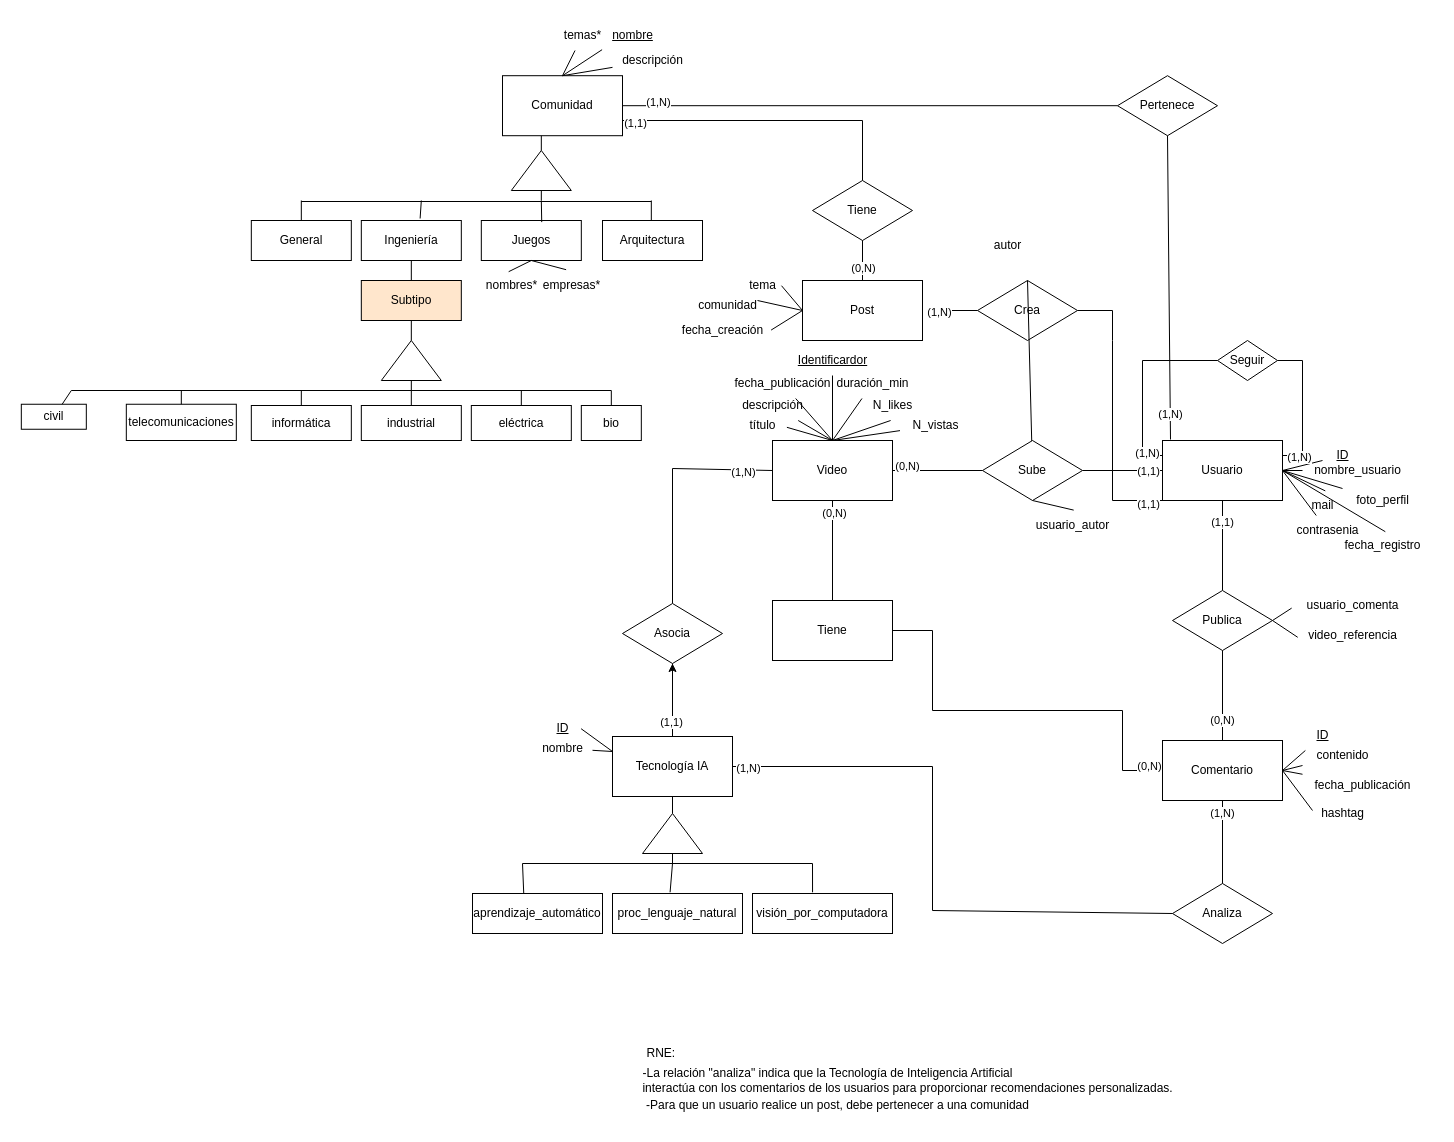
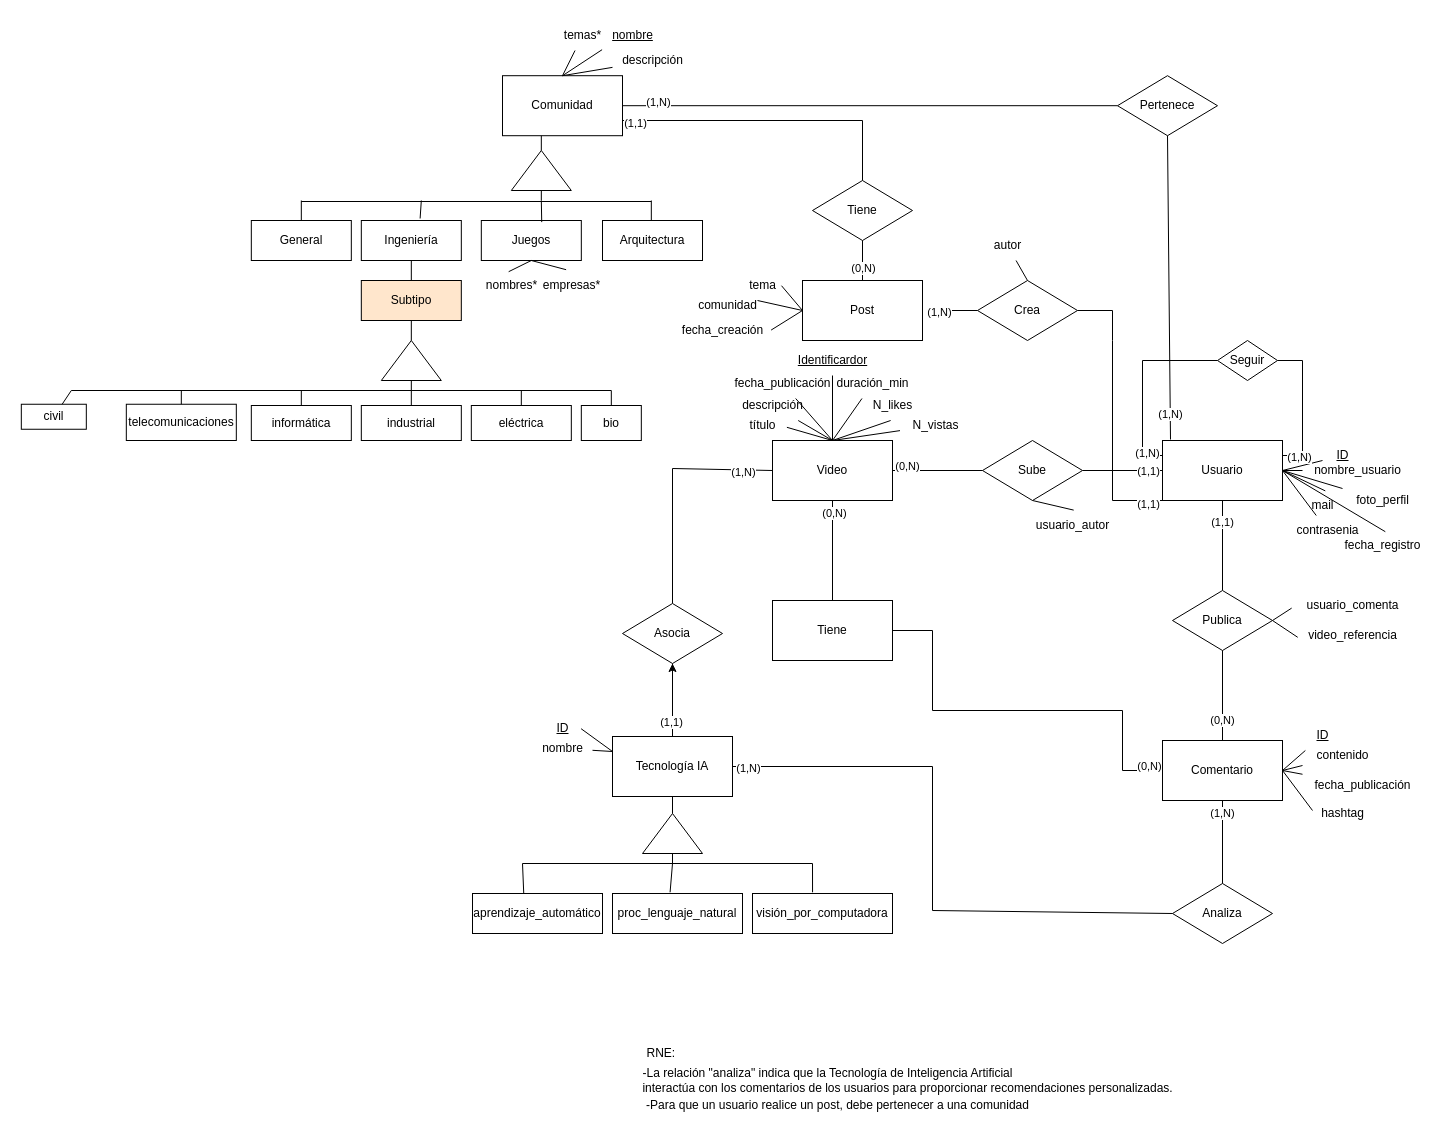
edge "Crea" -- "Sube": now "Crea" -- "autor"
